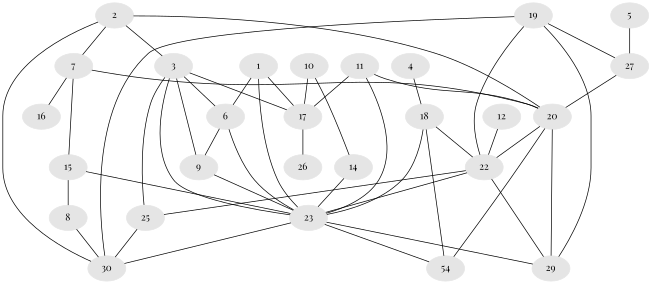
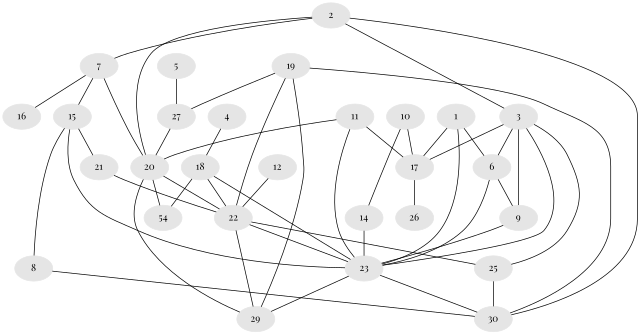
node "21": added
edge "23" -- "54": removed
